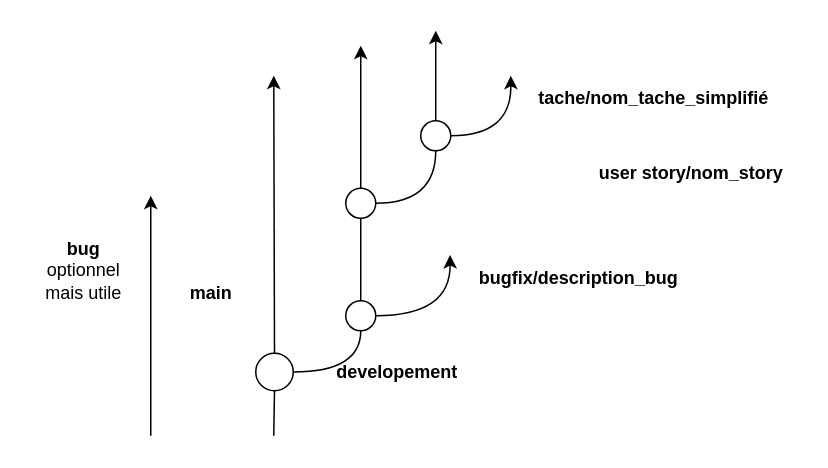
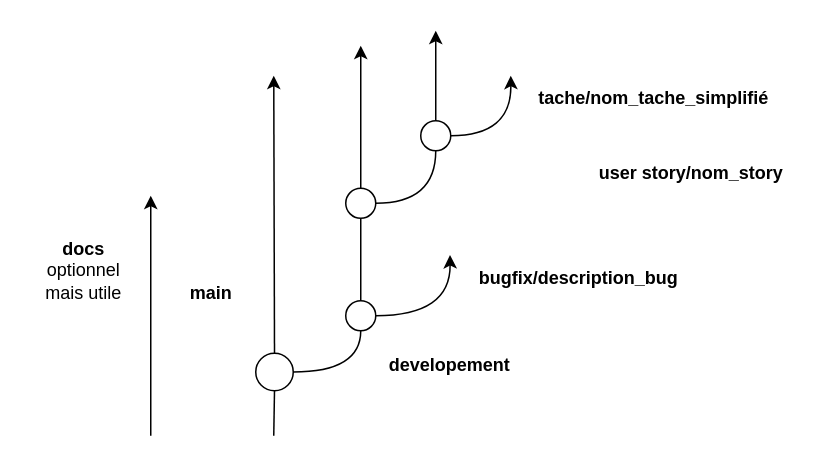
node "bug optionnel mais utile": label "bug optionnel mais utile" -> "docs optionnel mais utile"
node "developement": moved (397, 383) -> (449, 376)
